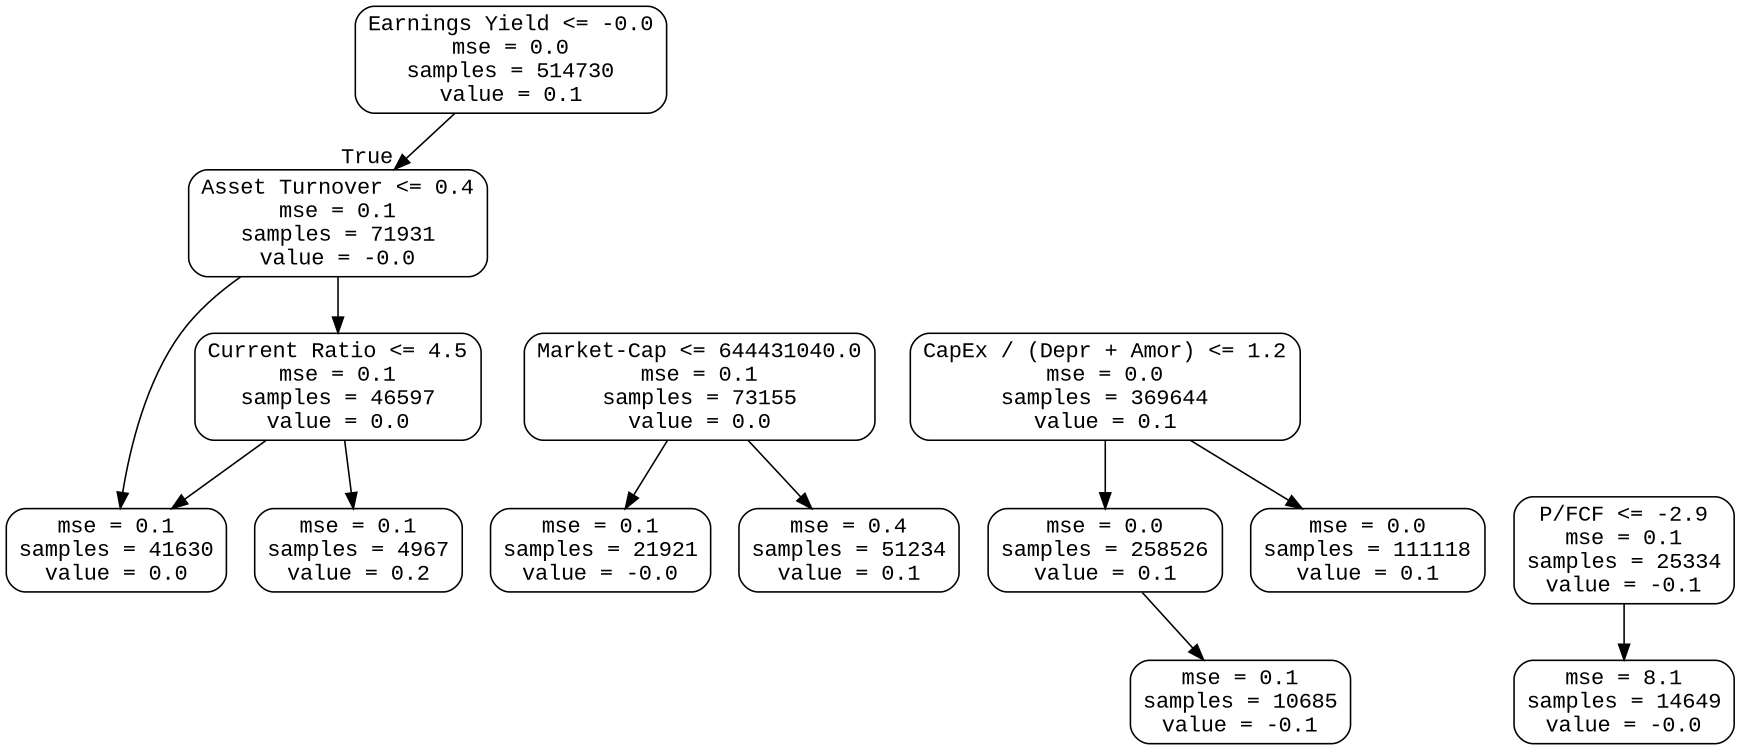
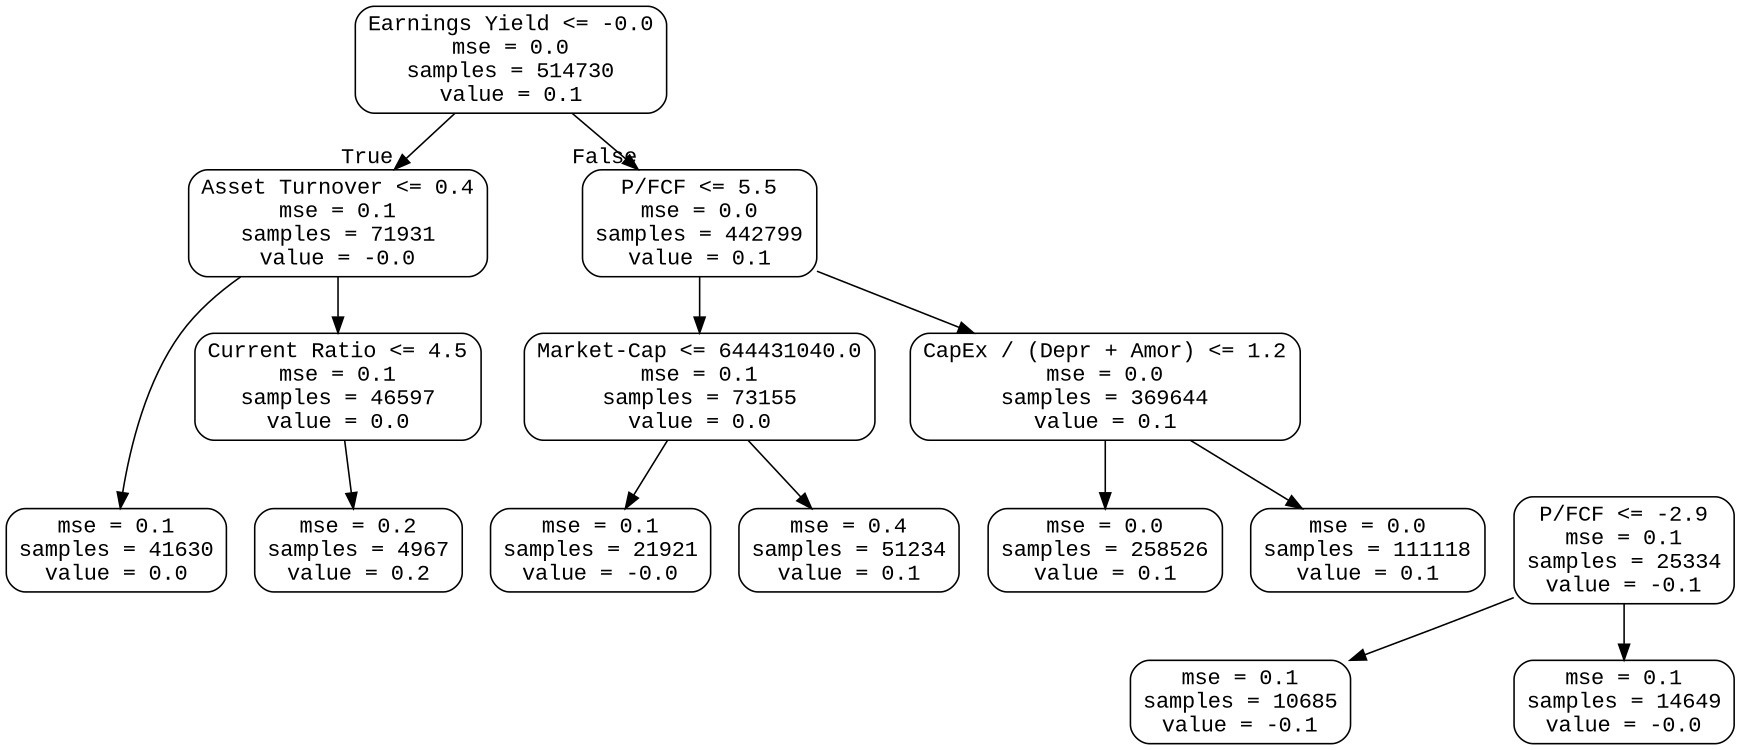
node "P/FCF <= 5.5 mse = 0.0 samples = 442799 value = 0.1": added
edge "Current Ratio <= 4.5 mse = 0.1 samples = 46597 value = 0.0" -> "mse = 0.1 samples = 41630 value = 0.0": removed
node "mse = 0.1 samples = 4967 value = 0.2": label "mse = 0.1 samples = 4967 value = 0.2" -> "mse = 0.2 samples = 4967 value = 0.2"
edge "mse = 0.0 samples = 258526 value = 0.1" -> "mse = 0.1 samples = 10685 value = -0.1": now "P/FCF <= -2.9 mse = 0.1 samples = 25334 value = -0.1" -> "mse = 0.1 samples = 10685 value = -0.1"
node "mse = 8.1 samples = 14649 value = -0.0": label "mse = 8.1 samples = 14649 value = -0.0" -> "mse = 0.1 samples = 14649 value = -0.0"
